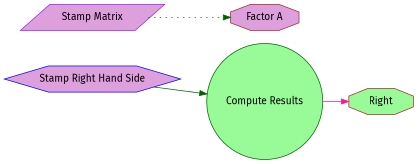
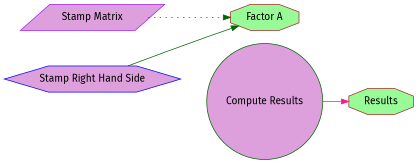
node "Factor A": fillcolor plum -> palegreen
edge "Stamp Right Hand Side" -> "Compute Results": now "Stamp Right Hand Side" -> "Factor A"
node "Compute Results": fillcolor palegreen -> plum
node "Right": label "Right" -> "Results"
